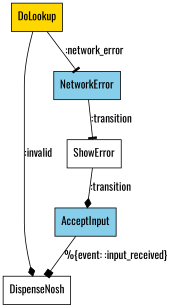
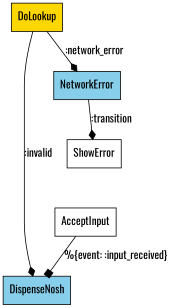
edge "DoLookup" -> "NetworkError": arrowhead tee -> diamond
edge "NetworkError" -> "ShowError": arrowhead tee -> diamond
edge "ShowError" -> "AcceptInput": removed, label ":transition"
node "AcceptInput": fillcolor skyblue -> white
node "DispenseNosh": fillcolor white -> skyblue
